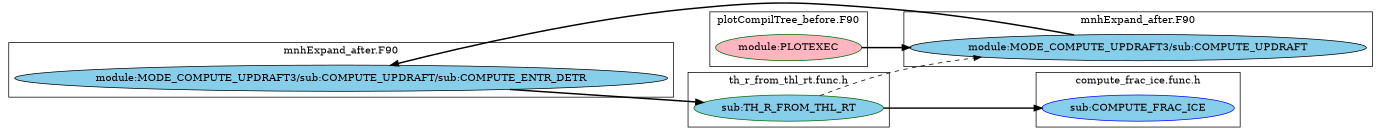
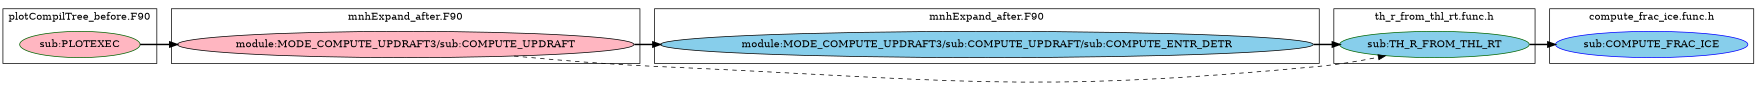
node "module:PLOTEXEC": label "module:PLOTEXEC" -> "sub:PLOTEXEC"
node "module:MODE_COMPUTE_UPDRAFT3/sub:COMPUTE_UPDRAFT": fillcolor skyblue -> lightpink
edge "sub:TH_R_FROM_THL_RT" -> "module:MODE_COMPUTE_UPDRAFT3/sub:COMPUTE_UPDRAFT": reversed
